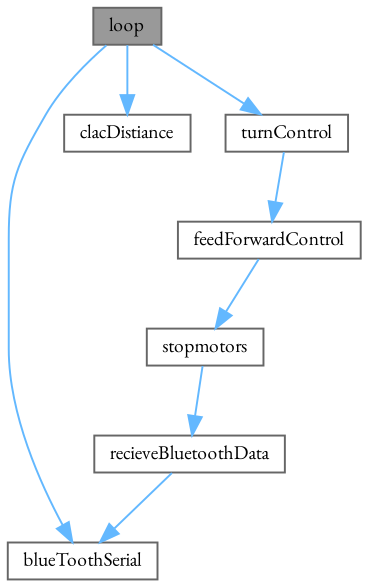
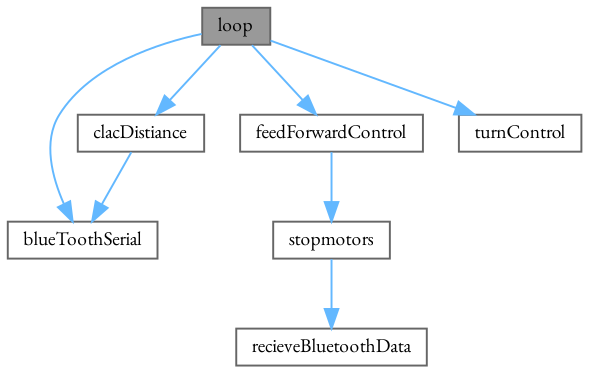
edge "turnControl" -> "feedForwardControl": now "loop" -> "feedForwardControl"
edge "recieveBluetoothData" -> "blueToothSerial": now "clacDistiance" -> "blueToothSerial"
